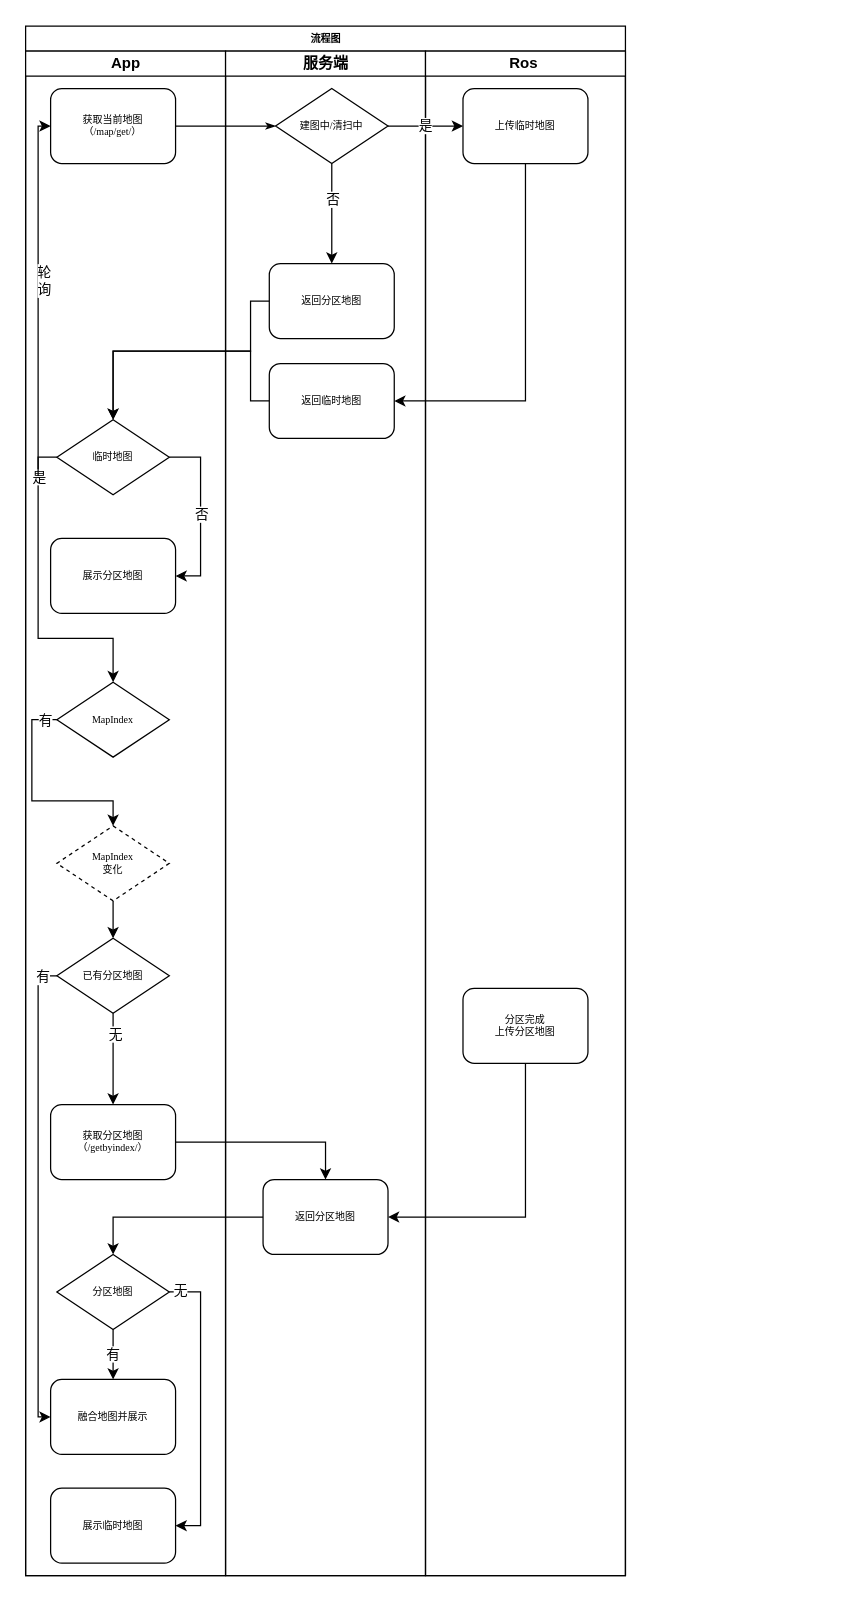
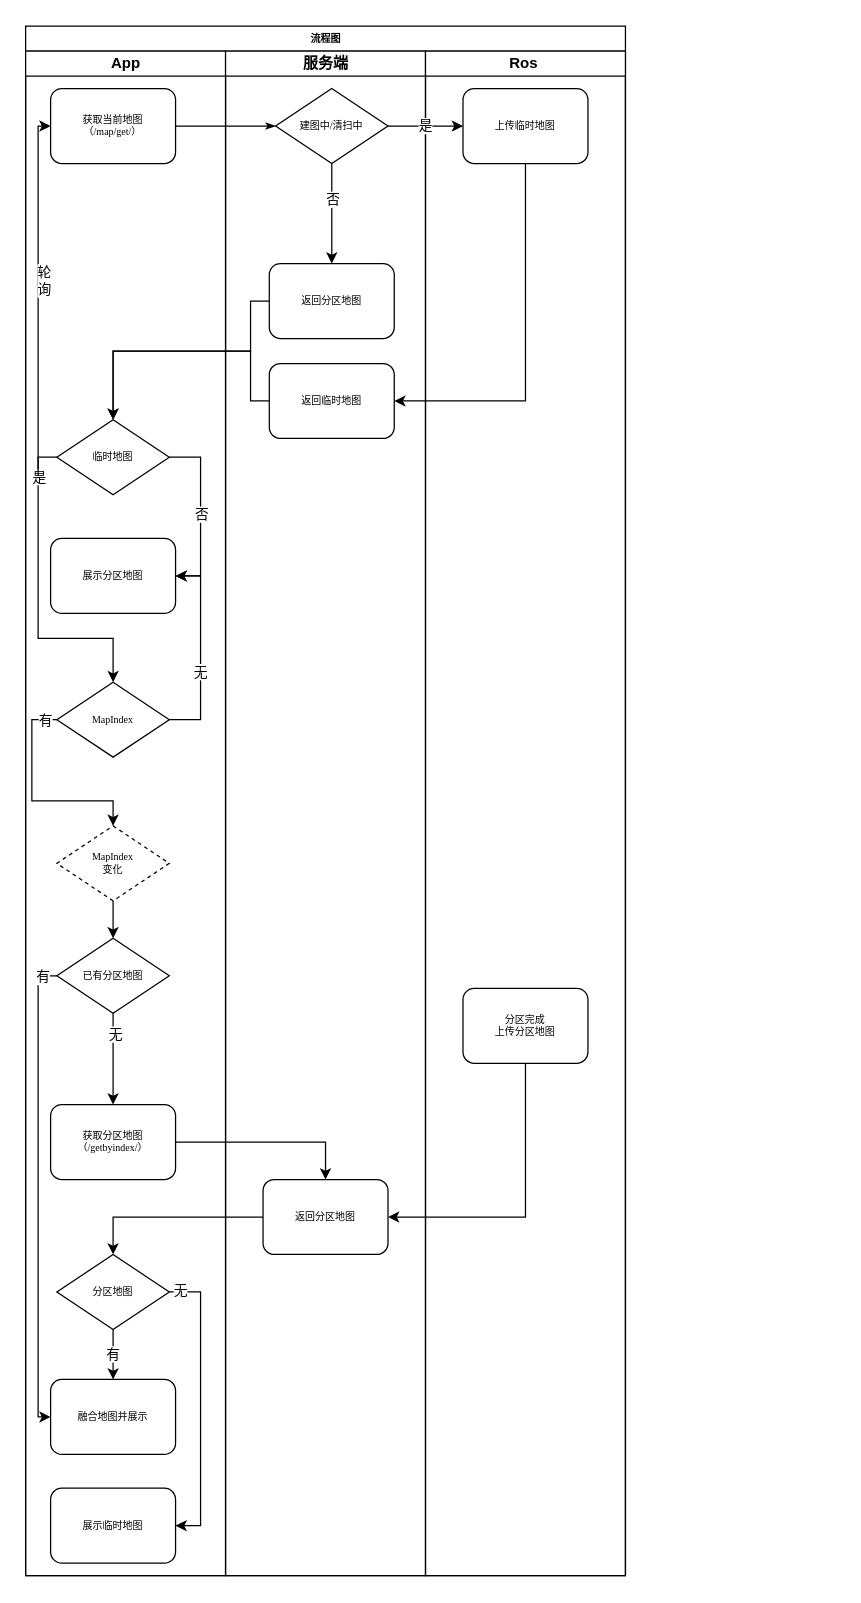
edge "MapIndex" -> "展示分区地图": added, label "无"
